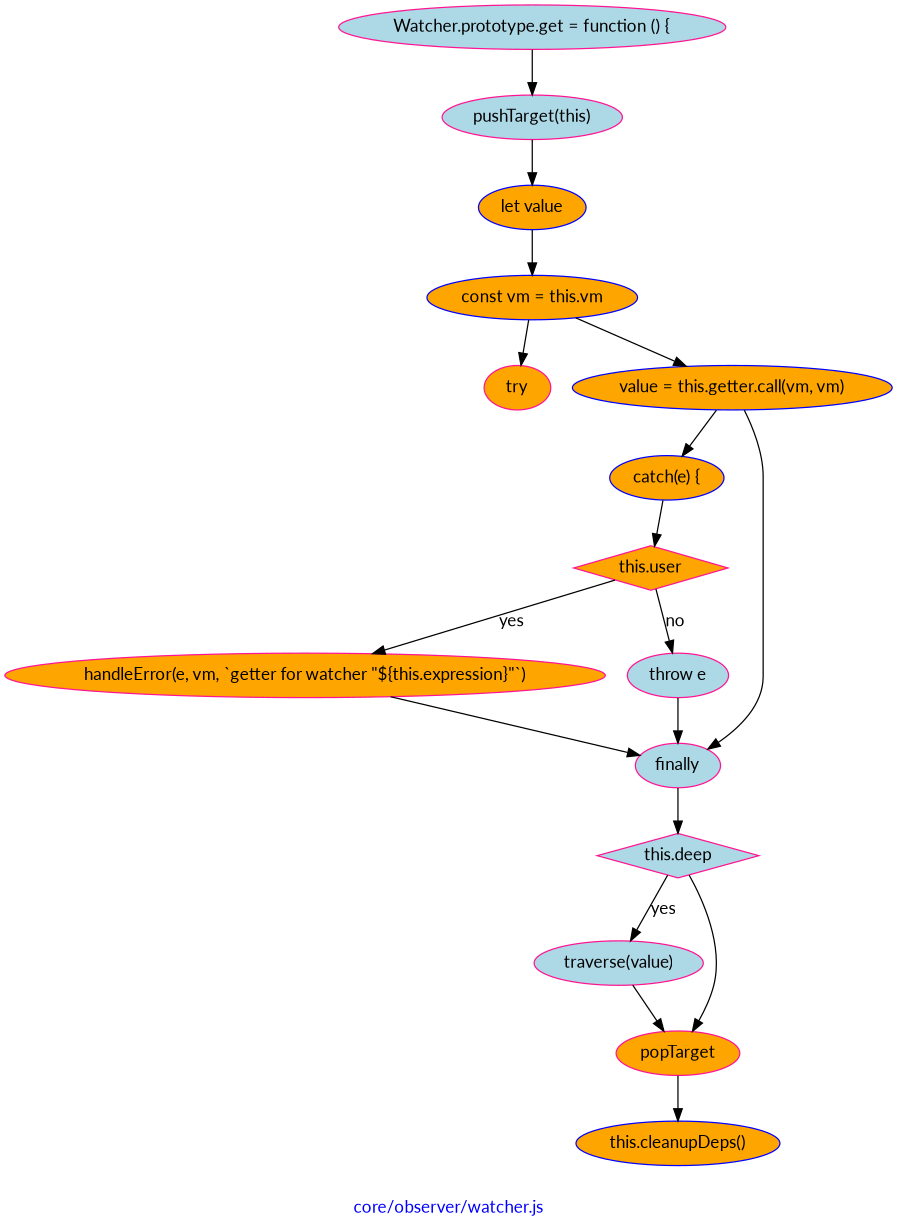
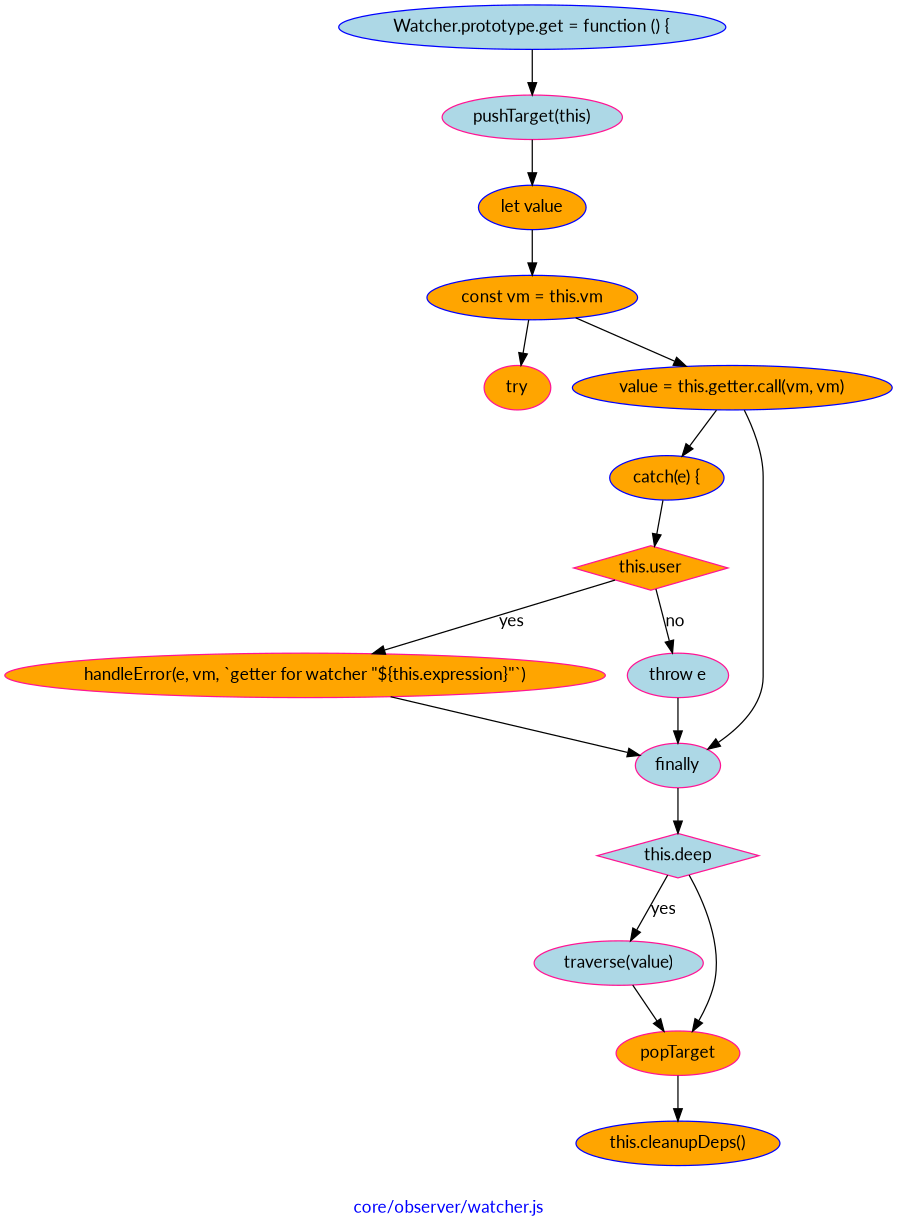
node "Watcher.prototype.get = function () {": color deeppink -> blue
